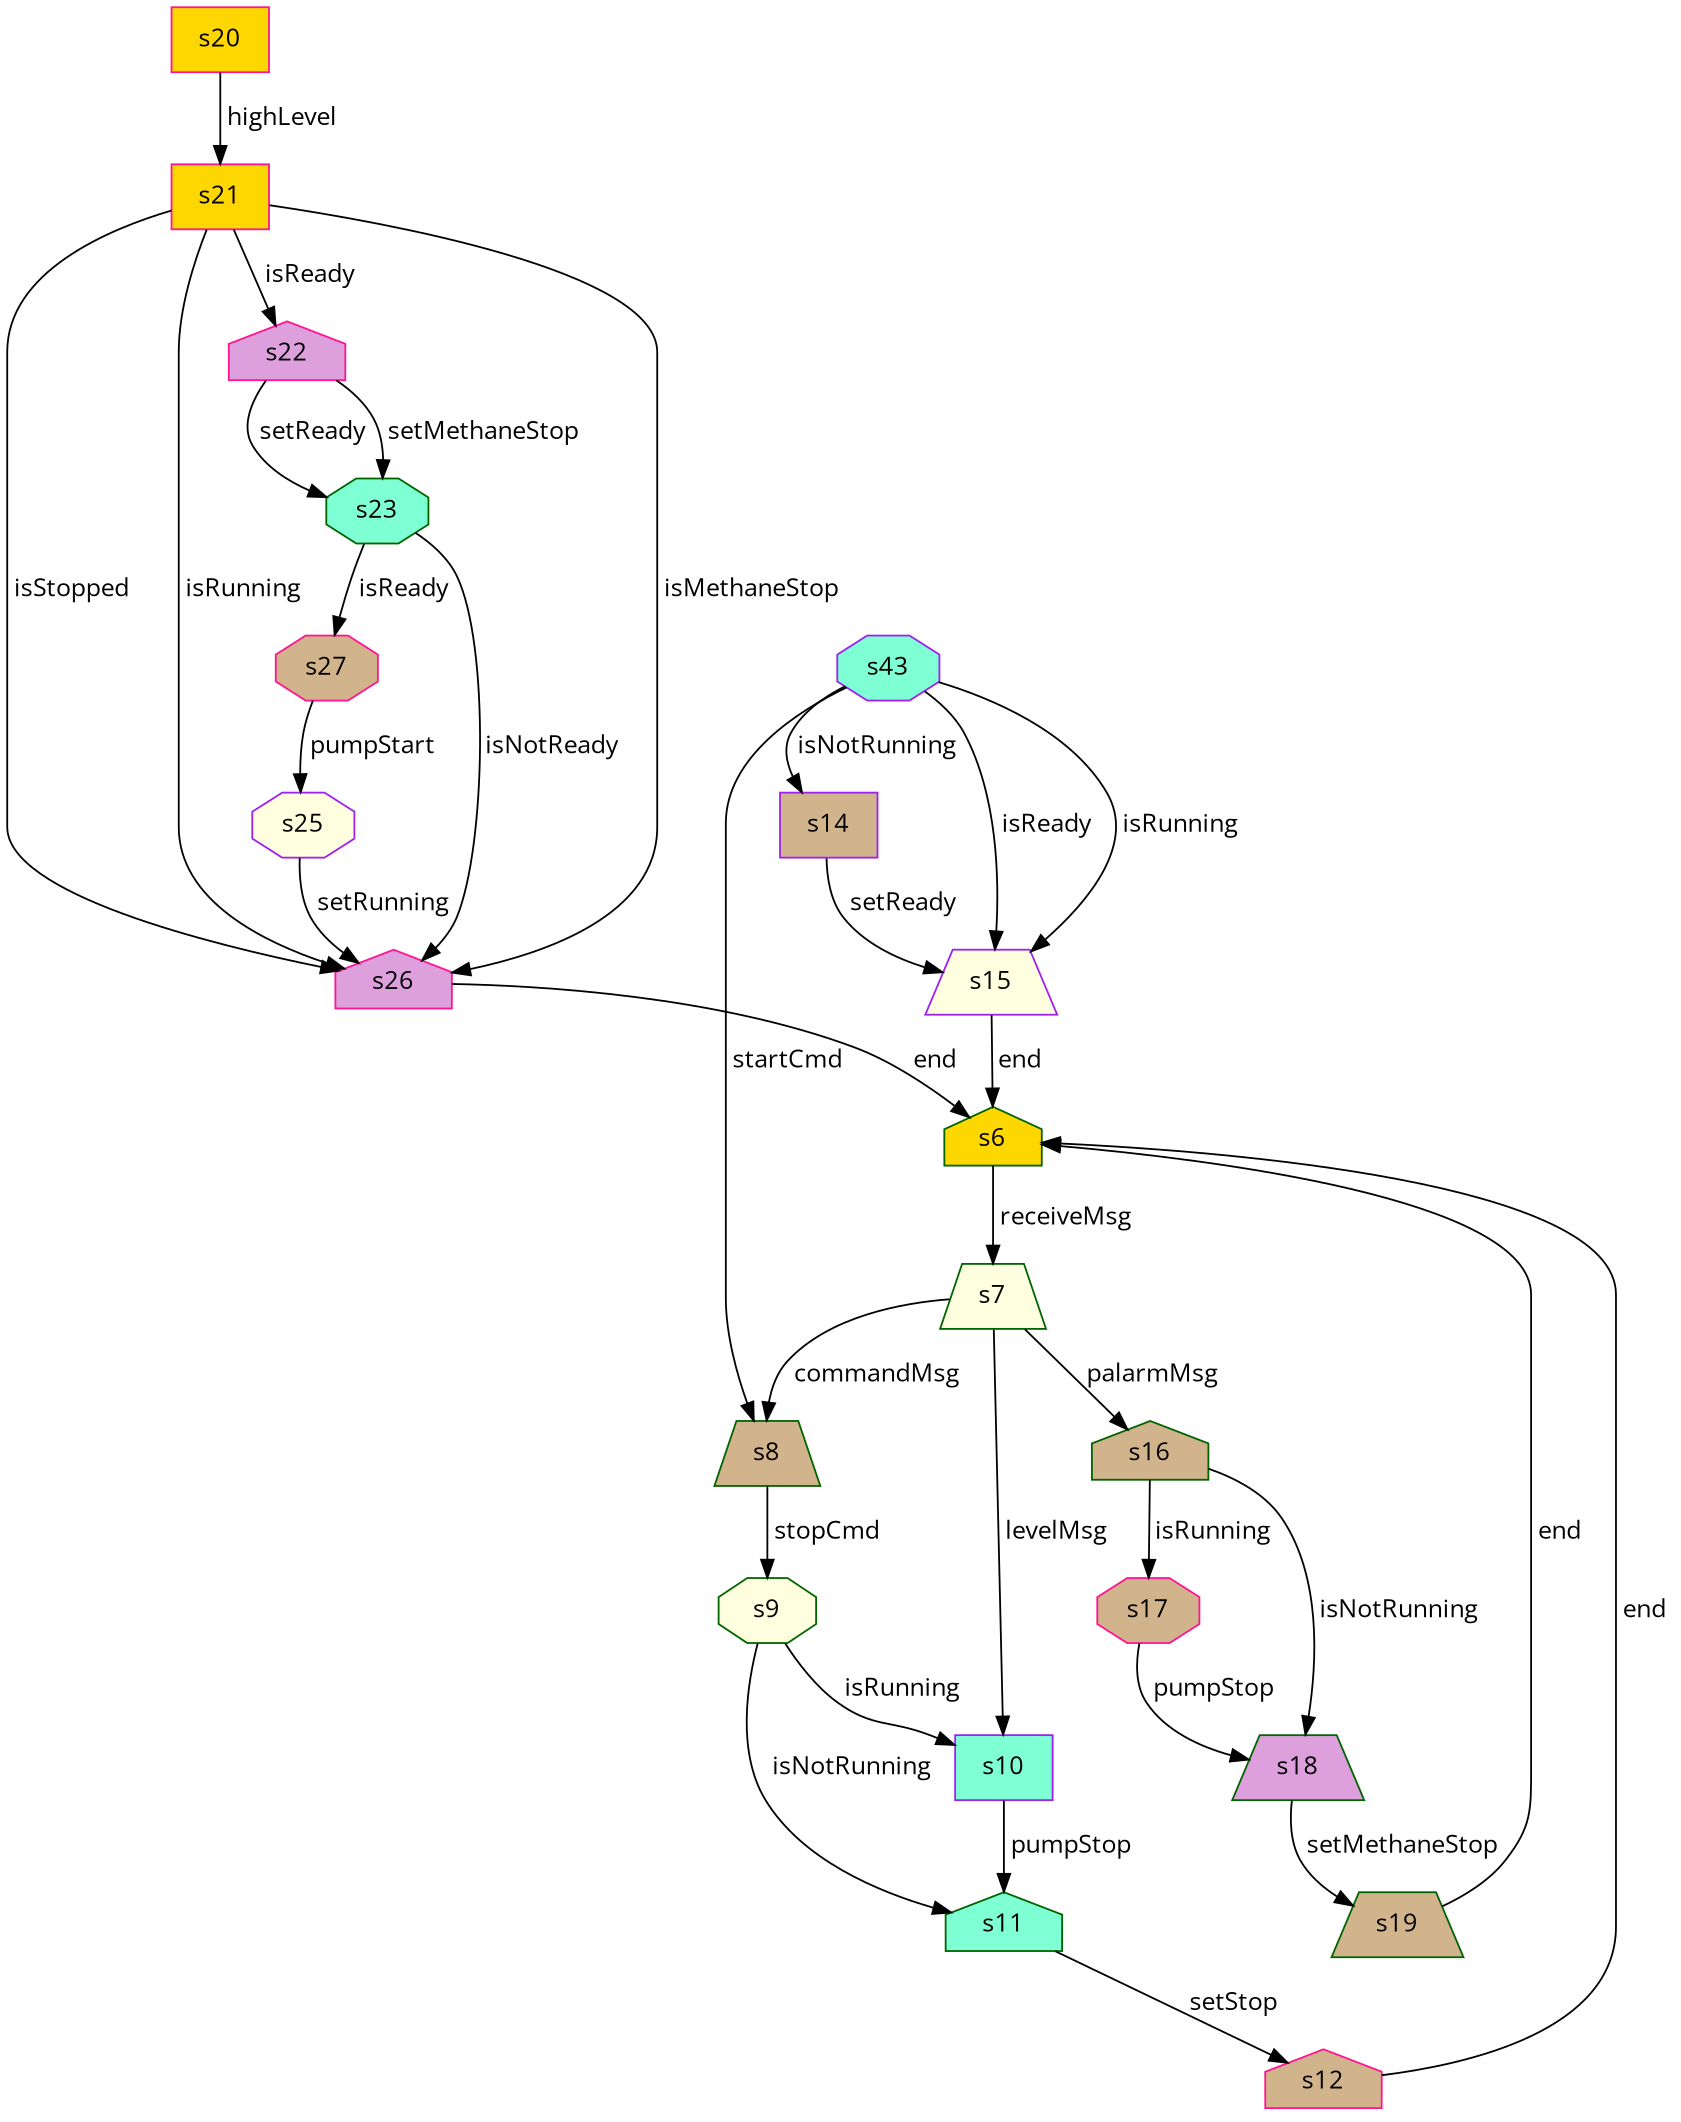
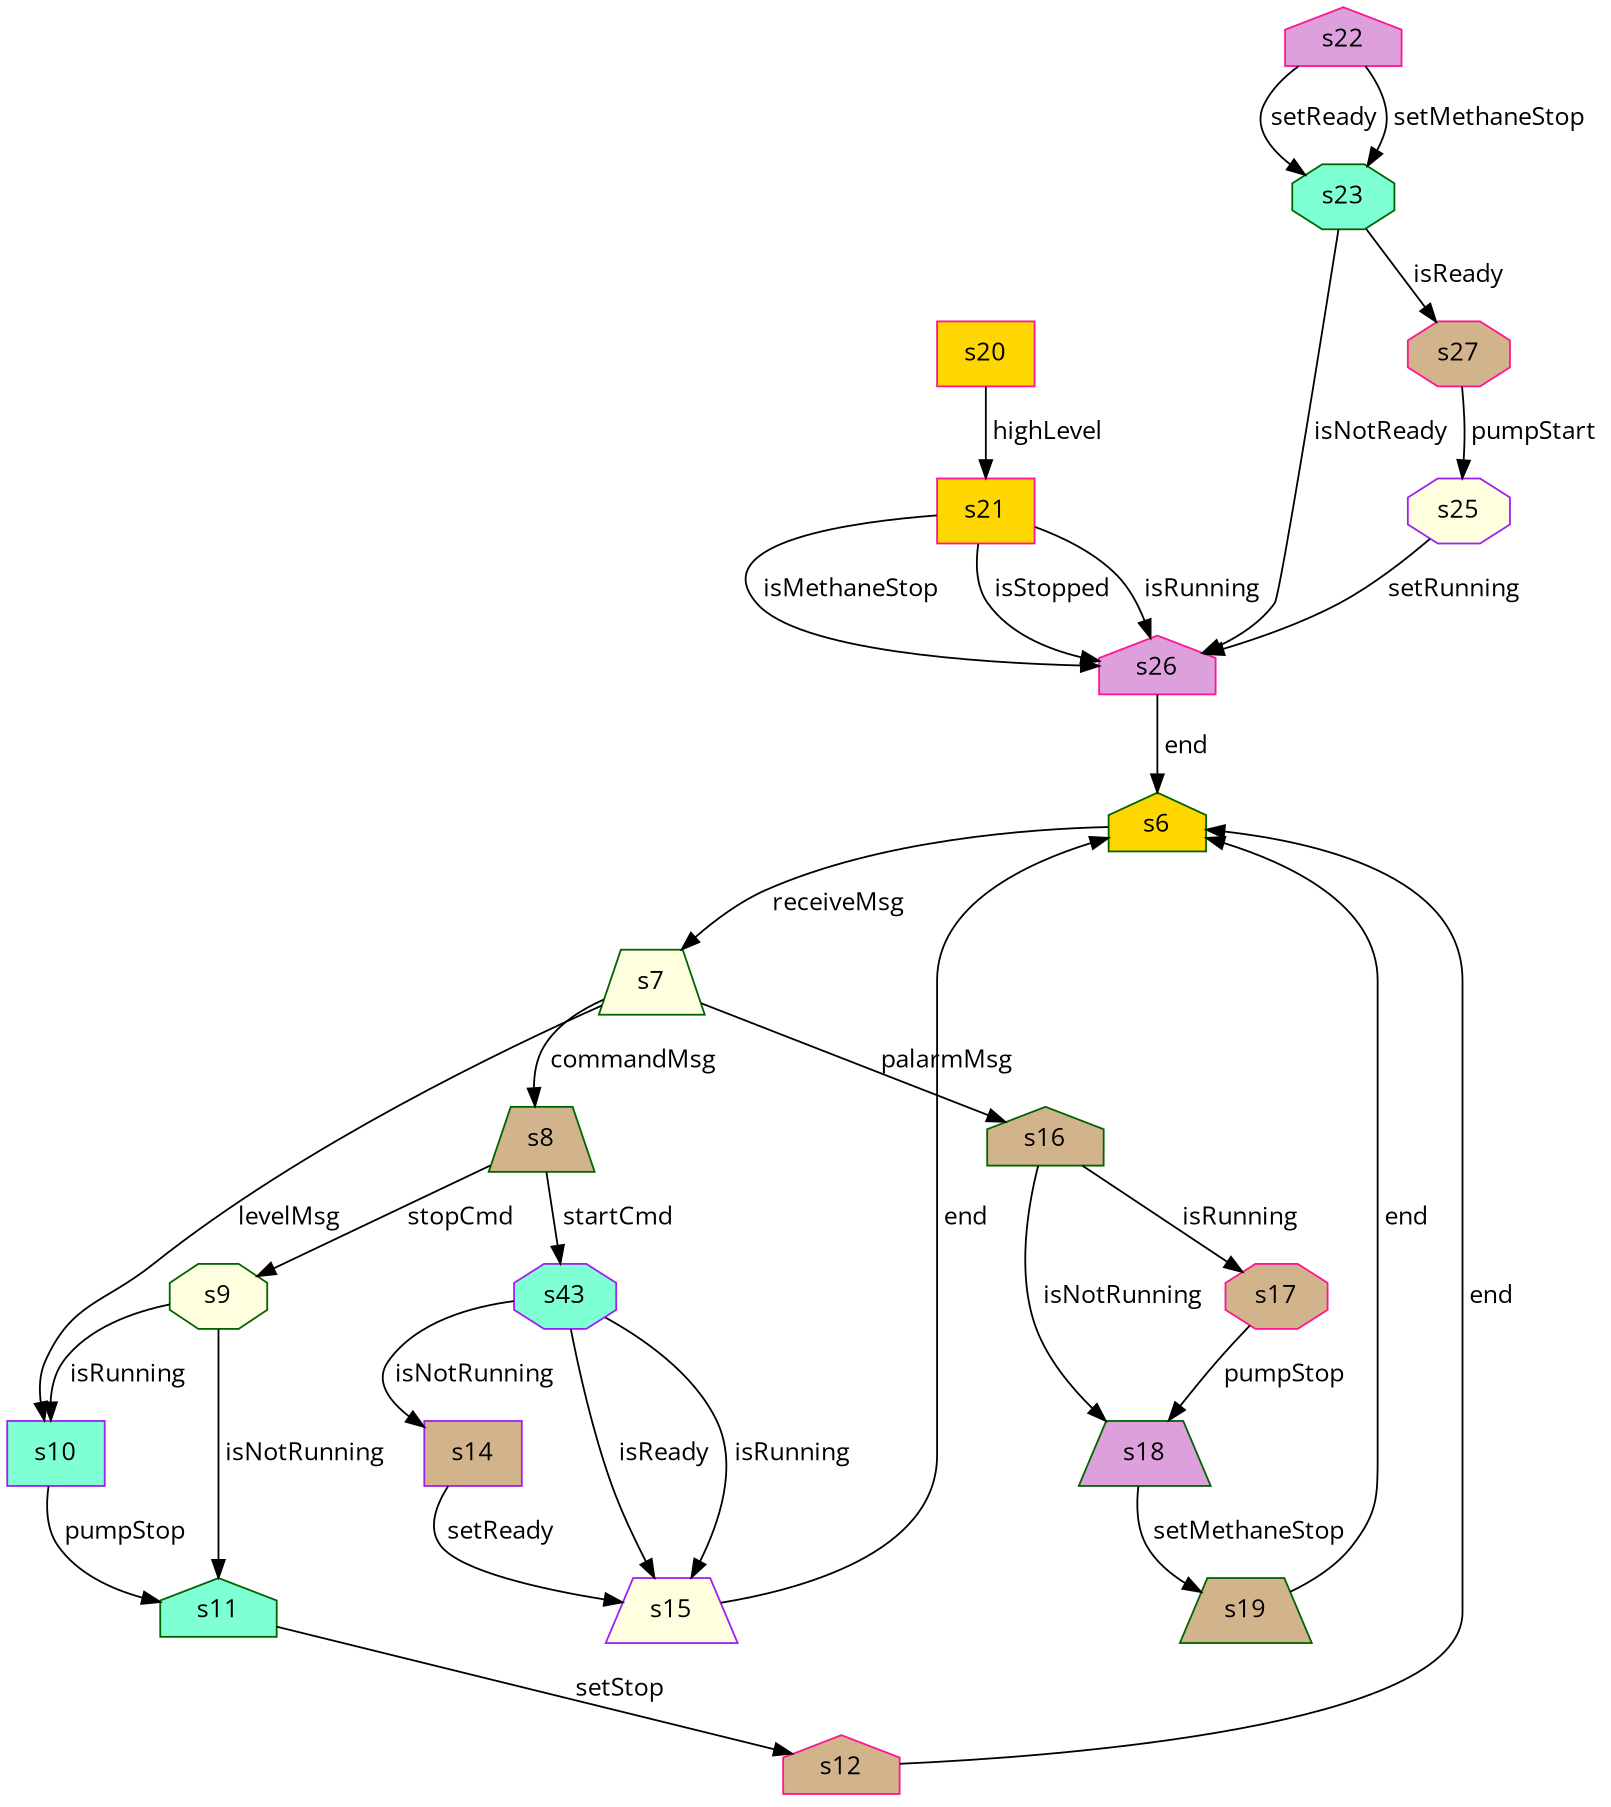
edge "s21" -> "s22": removed, label "isReady"
edge "s43" -> "s8": reversed
